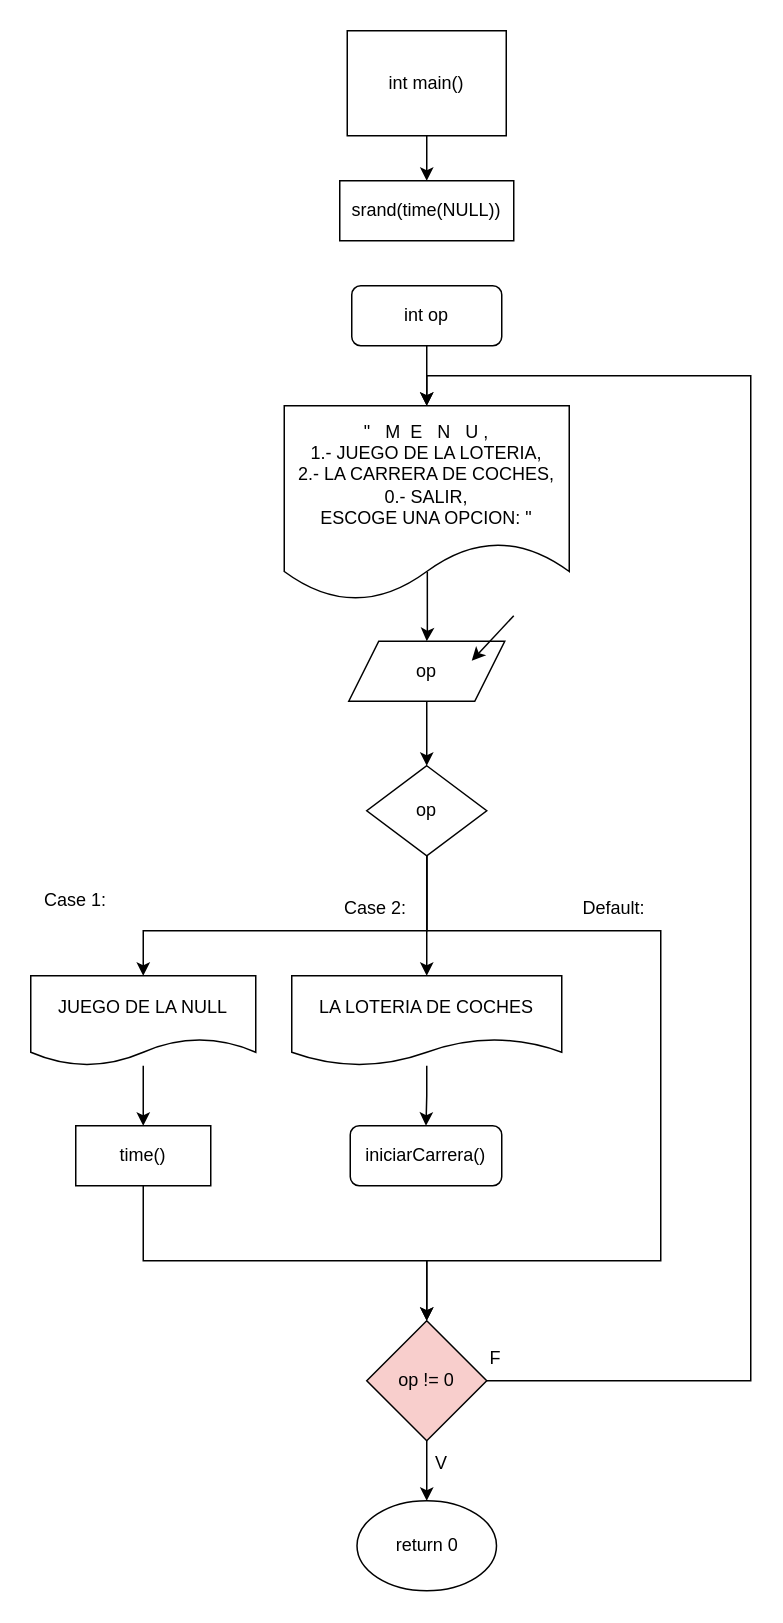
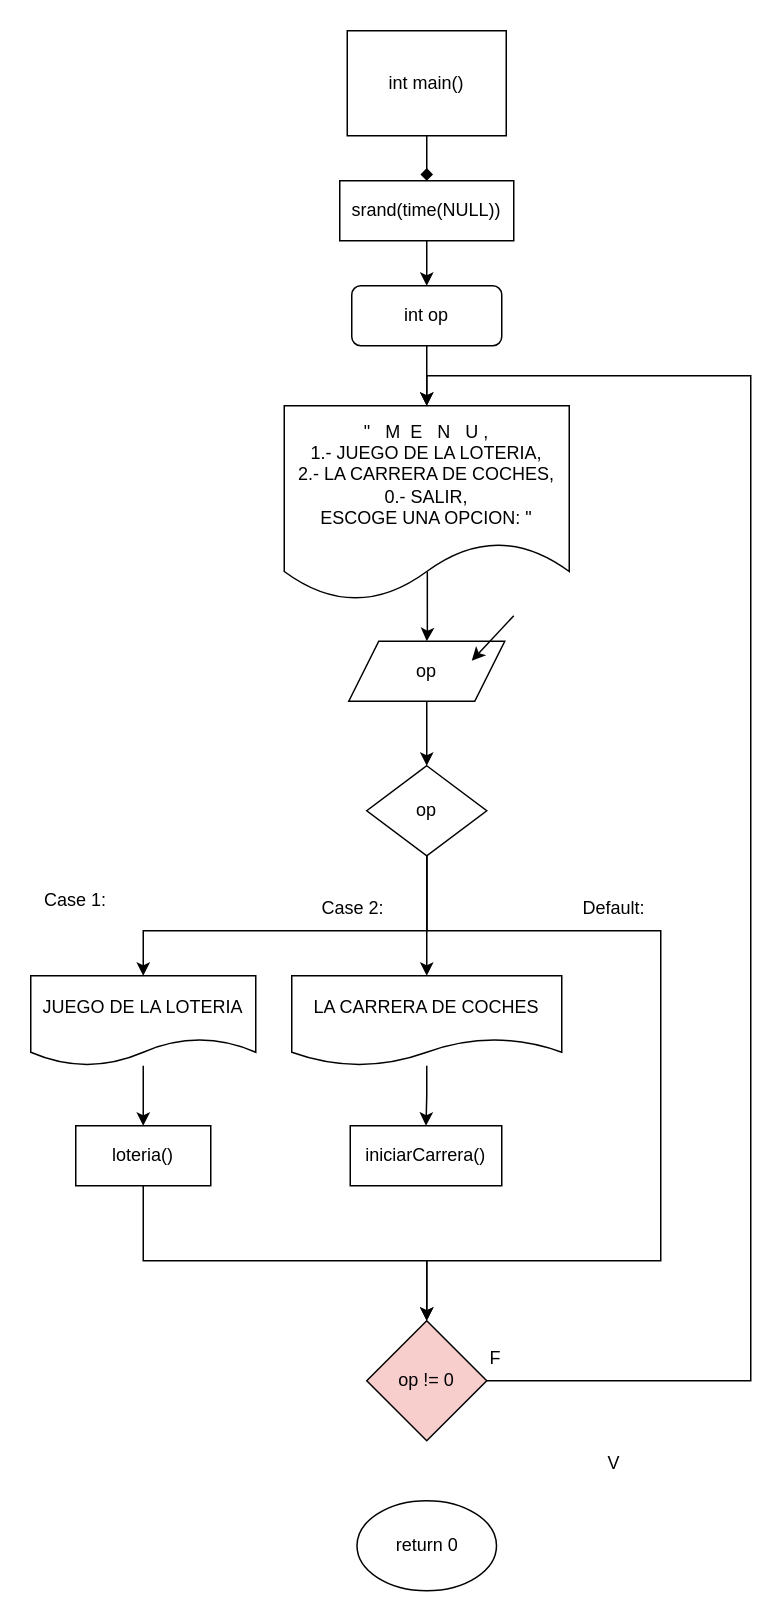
edge "int main()" -> "srand(time(NULL))": arrowhead classic -> diamond
edge "srand(time(NULL))" -> "int op": added
node "Case 2:": moved (376, 908) -> (353, 908)
node "JUEGO DE LA NULL": label "JUEGO DE LA NULL" -> "JUEGO DE LA LOTERIA"
node "LA LOTERIA DE COCHES": label "LA LOTERIA DE COCHES" -> "LA CARRERA DE COCHES"
node "time()": label "time()" -> "loteria()"
node "iniciarCarrera()": shape rounded rectangle -> rectangle
node "V": moved (442, 1463) -> (614, 1463)
edge "op != 0" -> "return 0": removed
